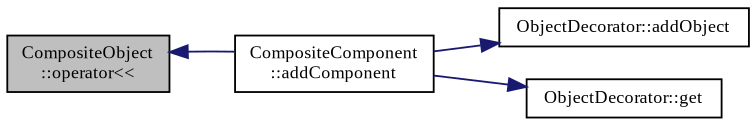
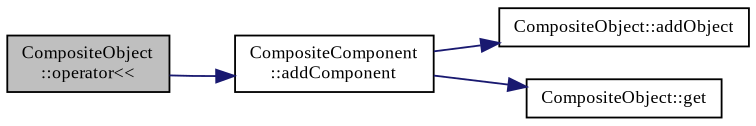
node "ObjectDecorator::addObject": label "ObjectDecorator::addObject" -> "CompositeObject::addObject"
edge "CompositeComponent ::addComponent" -> "CompositeObject ::operator<<": reversed
node "ObjectDecorator::get": label "ObjectDecorator::get" -> "CompositeObject::get"
